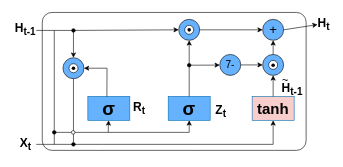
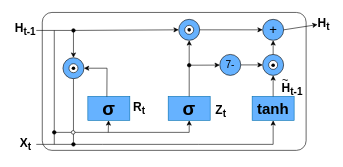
node "tanh": fillcolor #f8cecc -> #66b2ff
